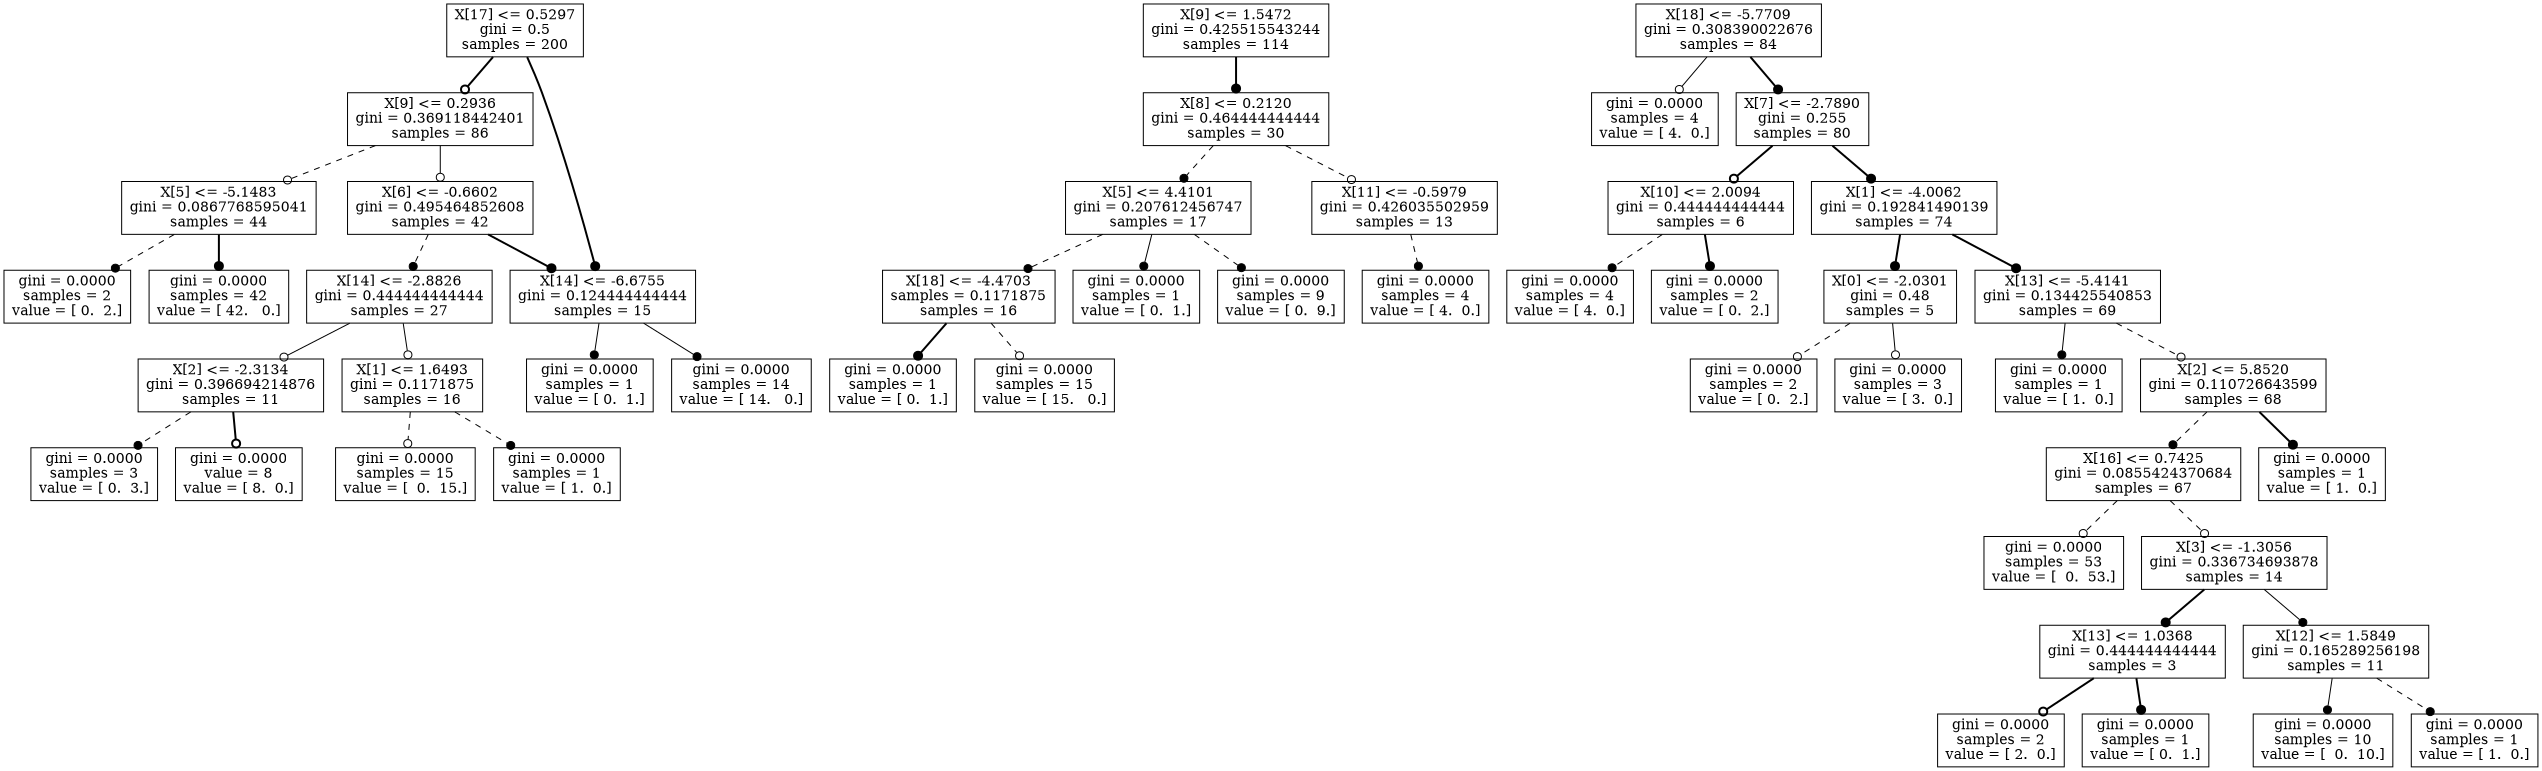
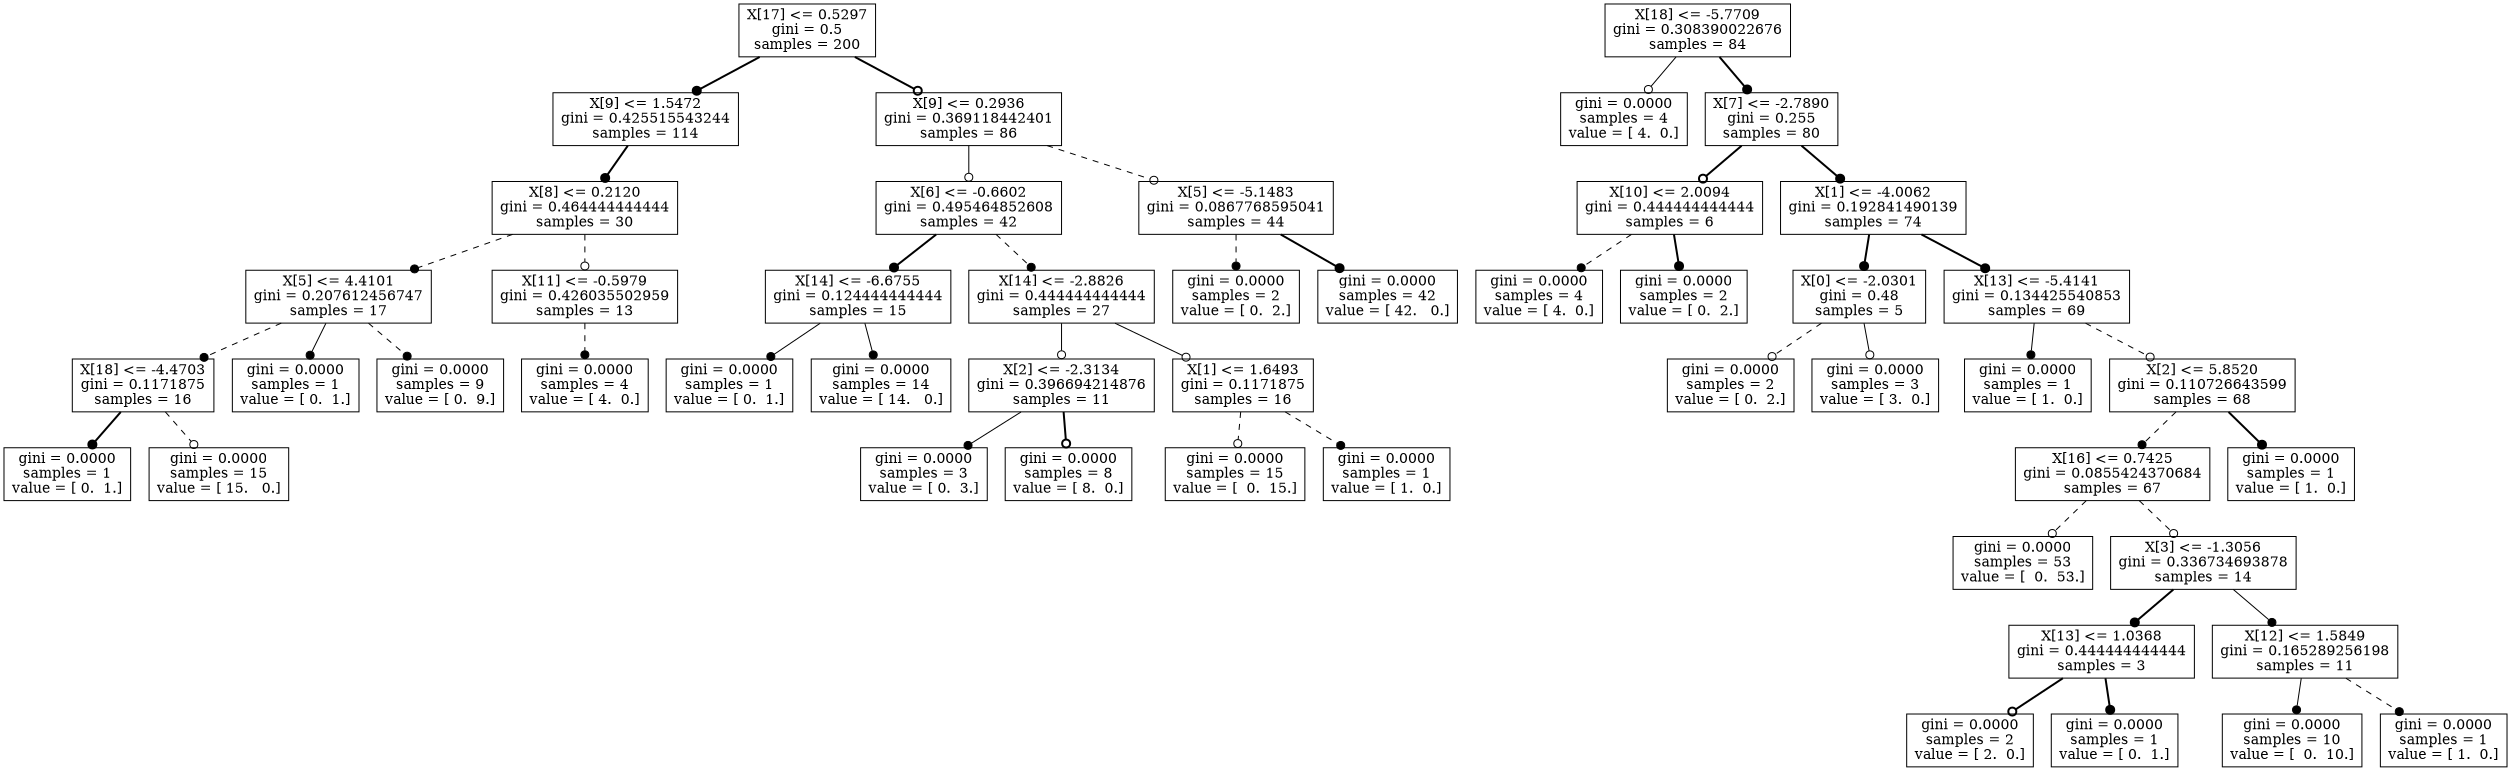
edge "X[17] <= 0.5297 gini = 0.5 samples = 200" -> "X[14] <= -6.6755 gini = 0.124444444444 samples = 15": now "X[17] <= 0.5297 gini = 0.5 samples = 200" -> "X[9] <= 1.5472 gini = 0.425515543244 samples = 114"
node "X[18] <= -4.4703 samples = 0.1171875 samples = 16": label "X[18] <= -4.4703 samples = 0.1171875 samples = 16" -> "X[18] <= -4.4703 gini = 0.1171875 samples = 16"
edge "X[2] <= -2.3134 gini = 0.396694214876 samples = 11" -> "gini = 0.0000 samples = 3 value = [ 0.  3.]": style dashed -> solid
node "gini = 0.0000 value = 8 value = [ 8.  0.]": label "gini = 0.0000 value = 8 value = [ 8.  0.]" -> "gini = 0.0000 samples = 8 value = [ 8.  0.]"
